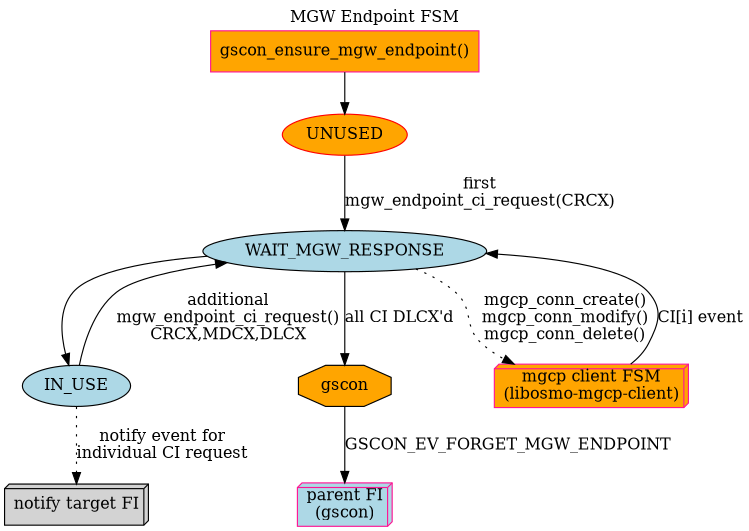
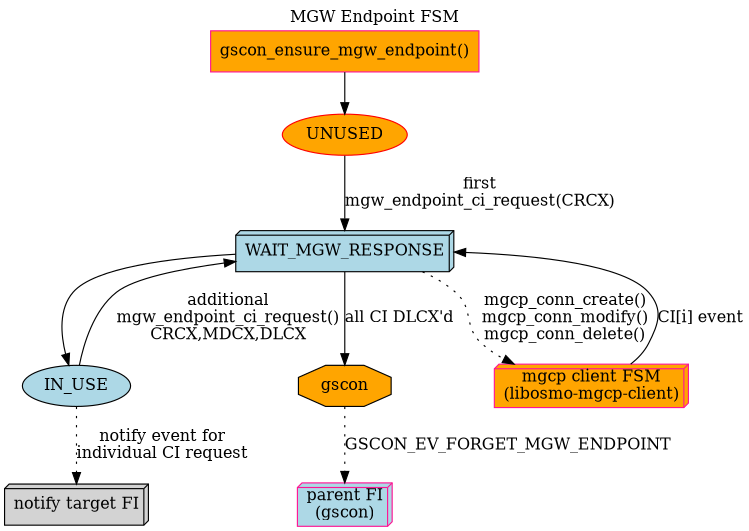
node "WAIT_MGW_RESPONSE": shape ellipse -> box3d
edge "gscon" -> "parent FI (gscon)": style solid -> dotted
